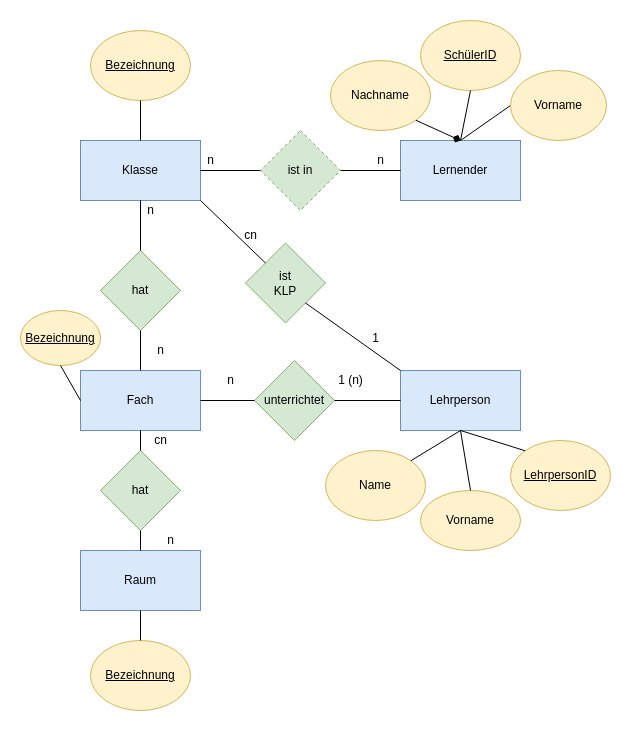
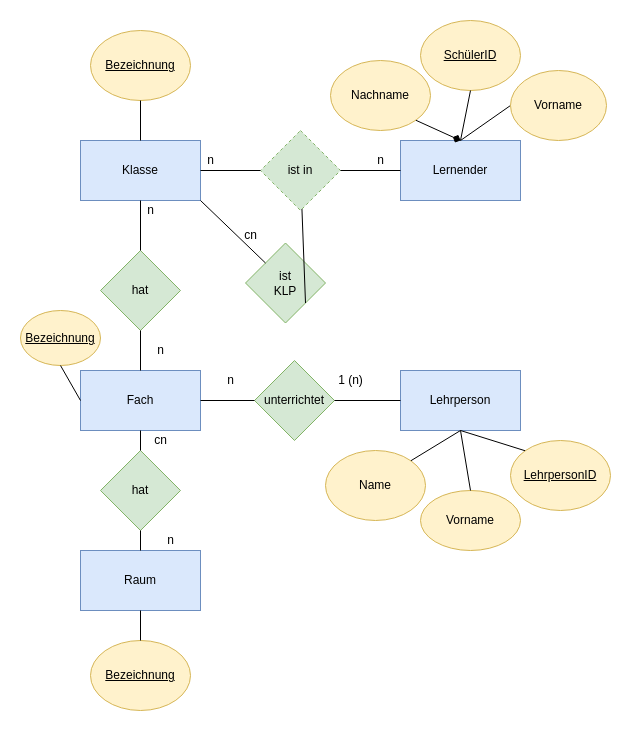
edge "ist KLP" -- "Lehrperson": now "ist KLP" -- "ist in"
node "1": removed
